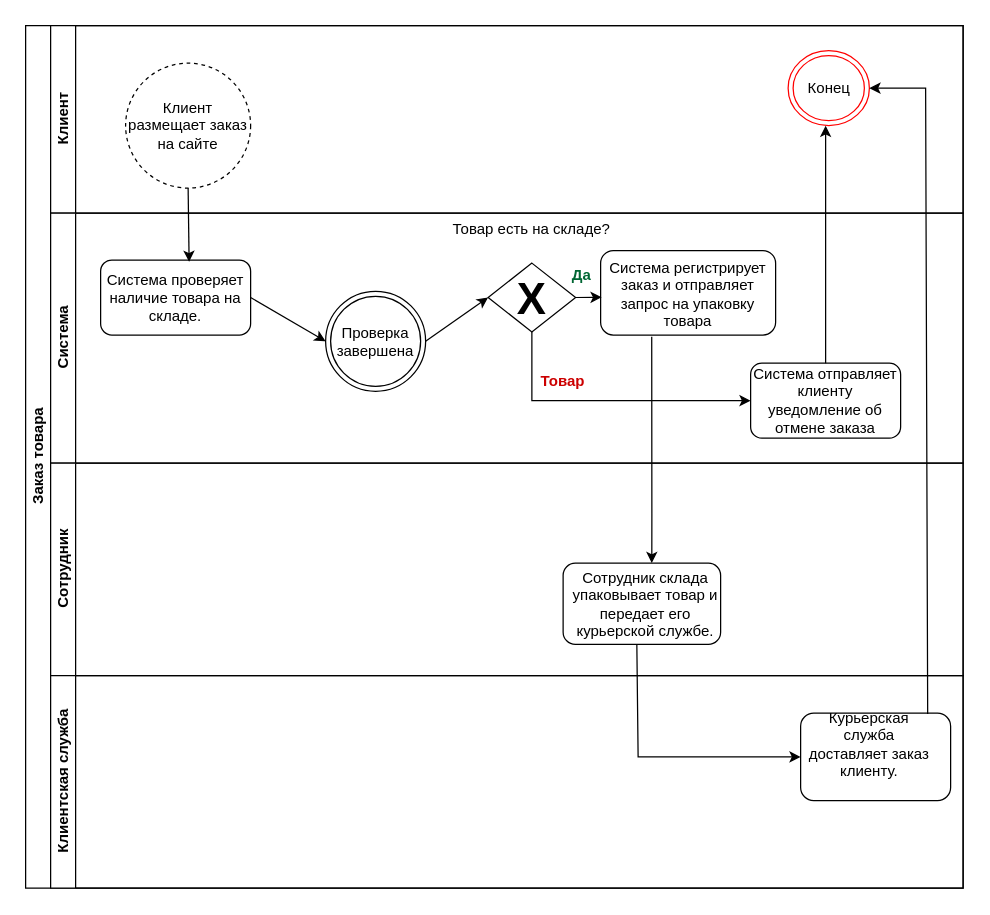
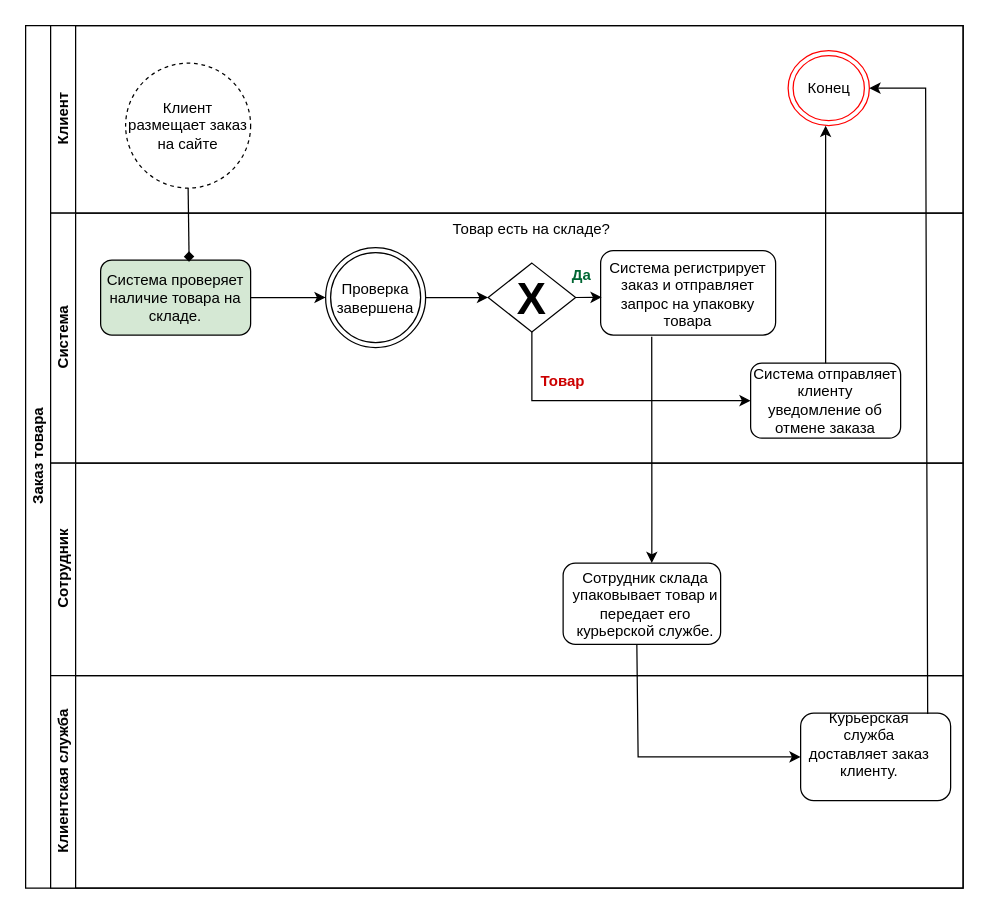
edge "Клиент размещает заказ на сайте" -> "Система проверяет наличие товара на складе.": arrowhead classic -> diamond
node "Система проверяет наличие товара на складе.": fillcolor #ffffff -> #d5e8d4
node "Проверка завершена": moved (376, 341) -> (376, 298)
